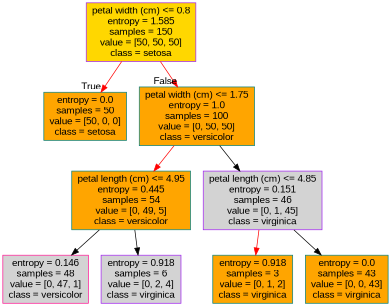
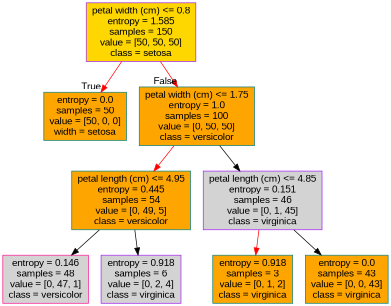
node "entropy = 0.0 samples = 50 value = [50, 0, 0] class = setosa": label "entropy = 0.0 samples = 50 value = [50, 0, 0] class = setosa" -> "entropy = 0.0 samples = 50 value = [50, 0, 0] width = setosa"
